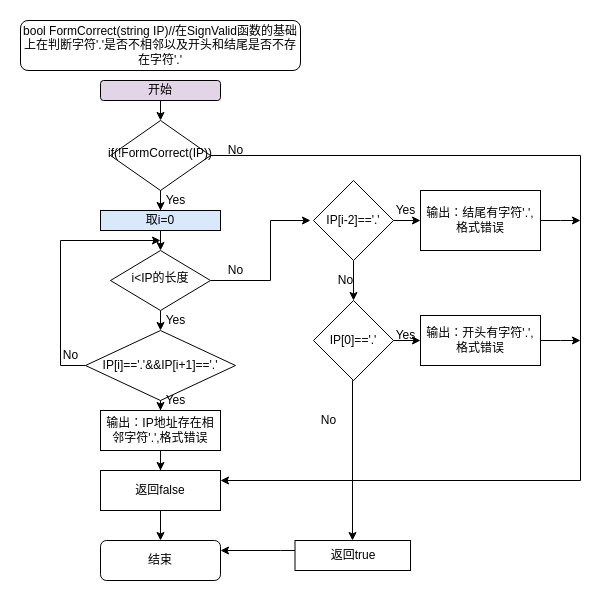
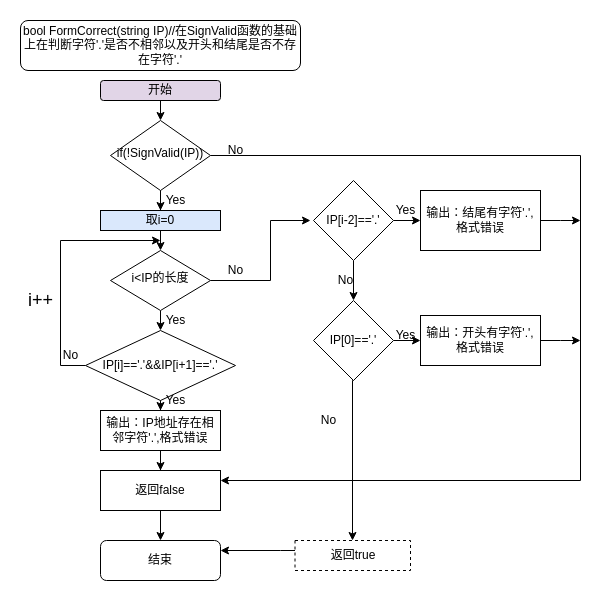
node "if(!FormCorrect(IP))": label "if(!FormCorrect(IP))" -> "if(!SignValid(IP))"
node "i++": added
node "返回true": style solid -> dashed
